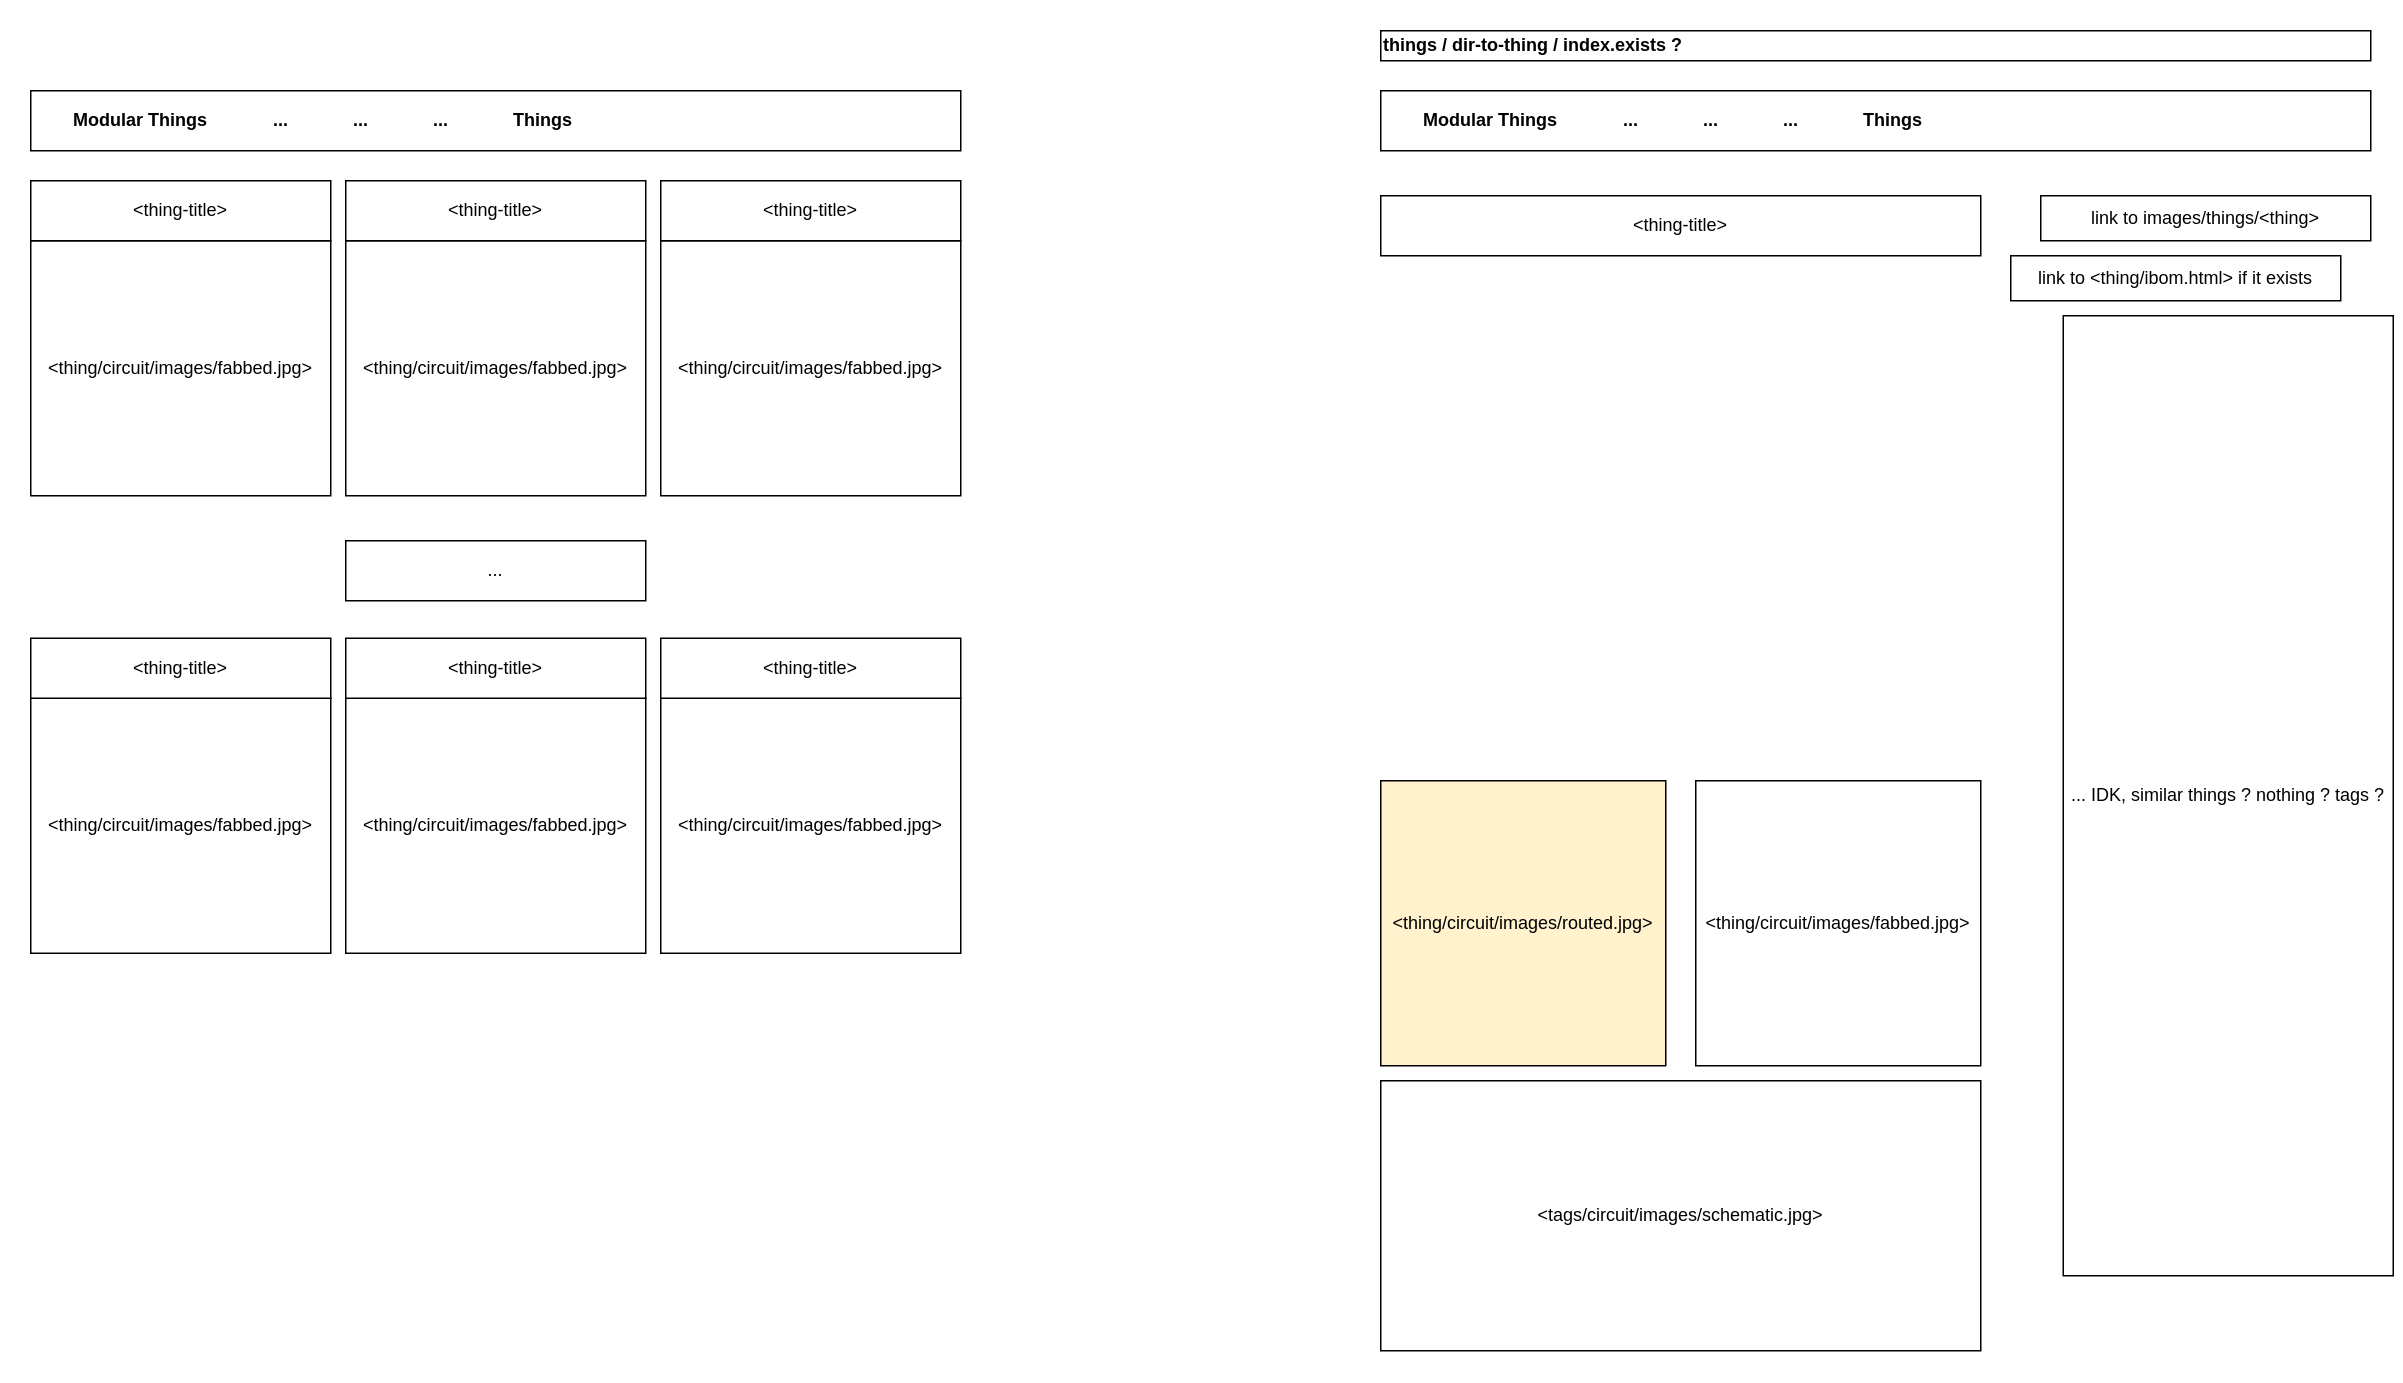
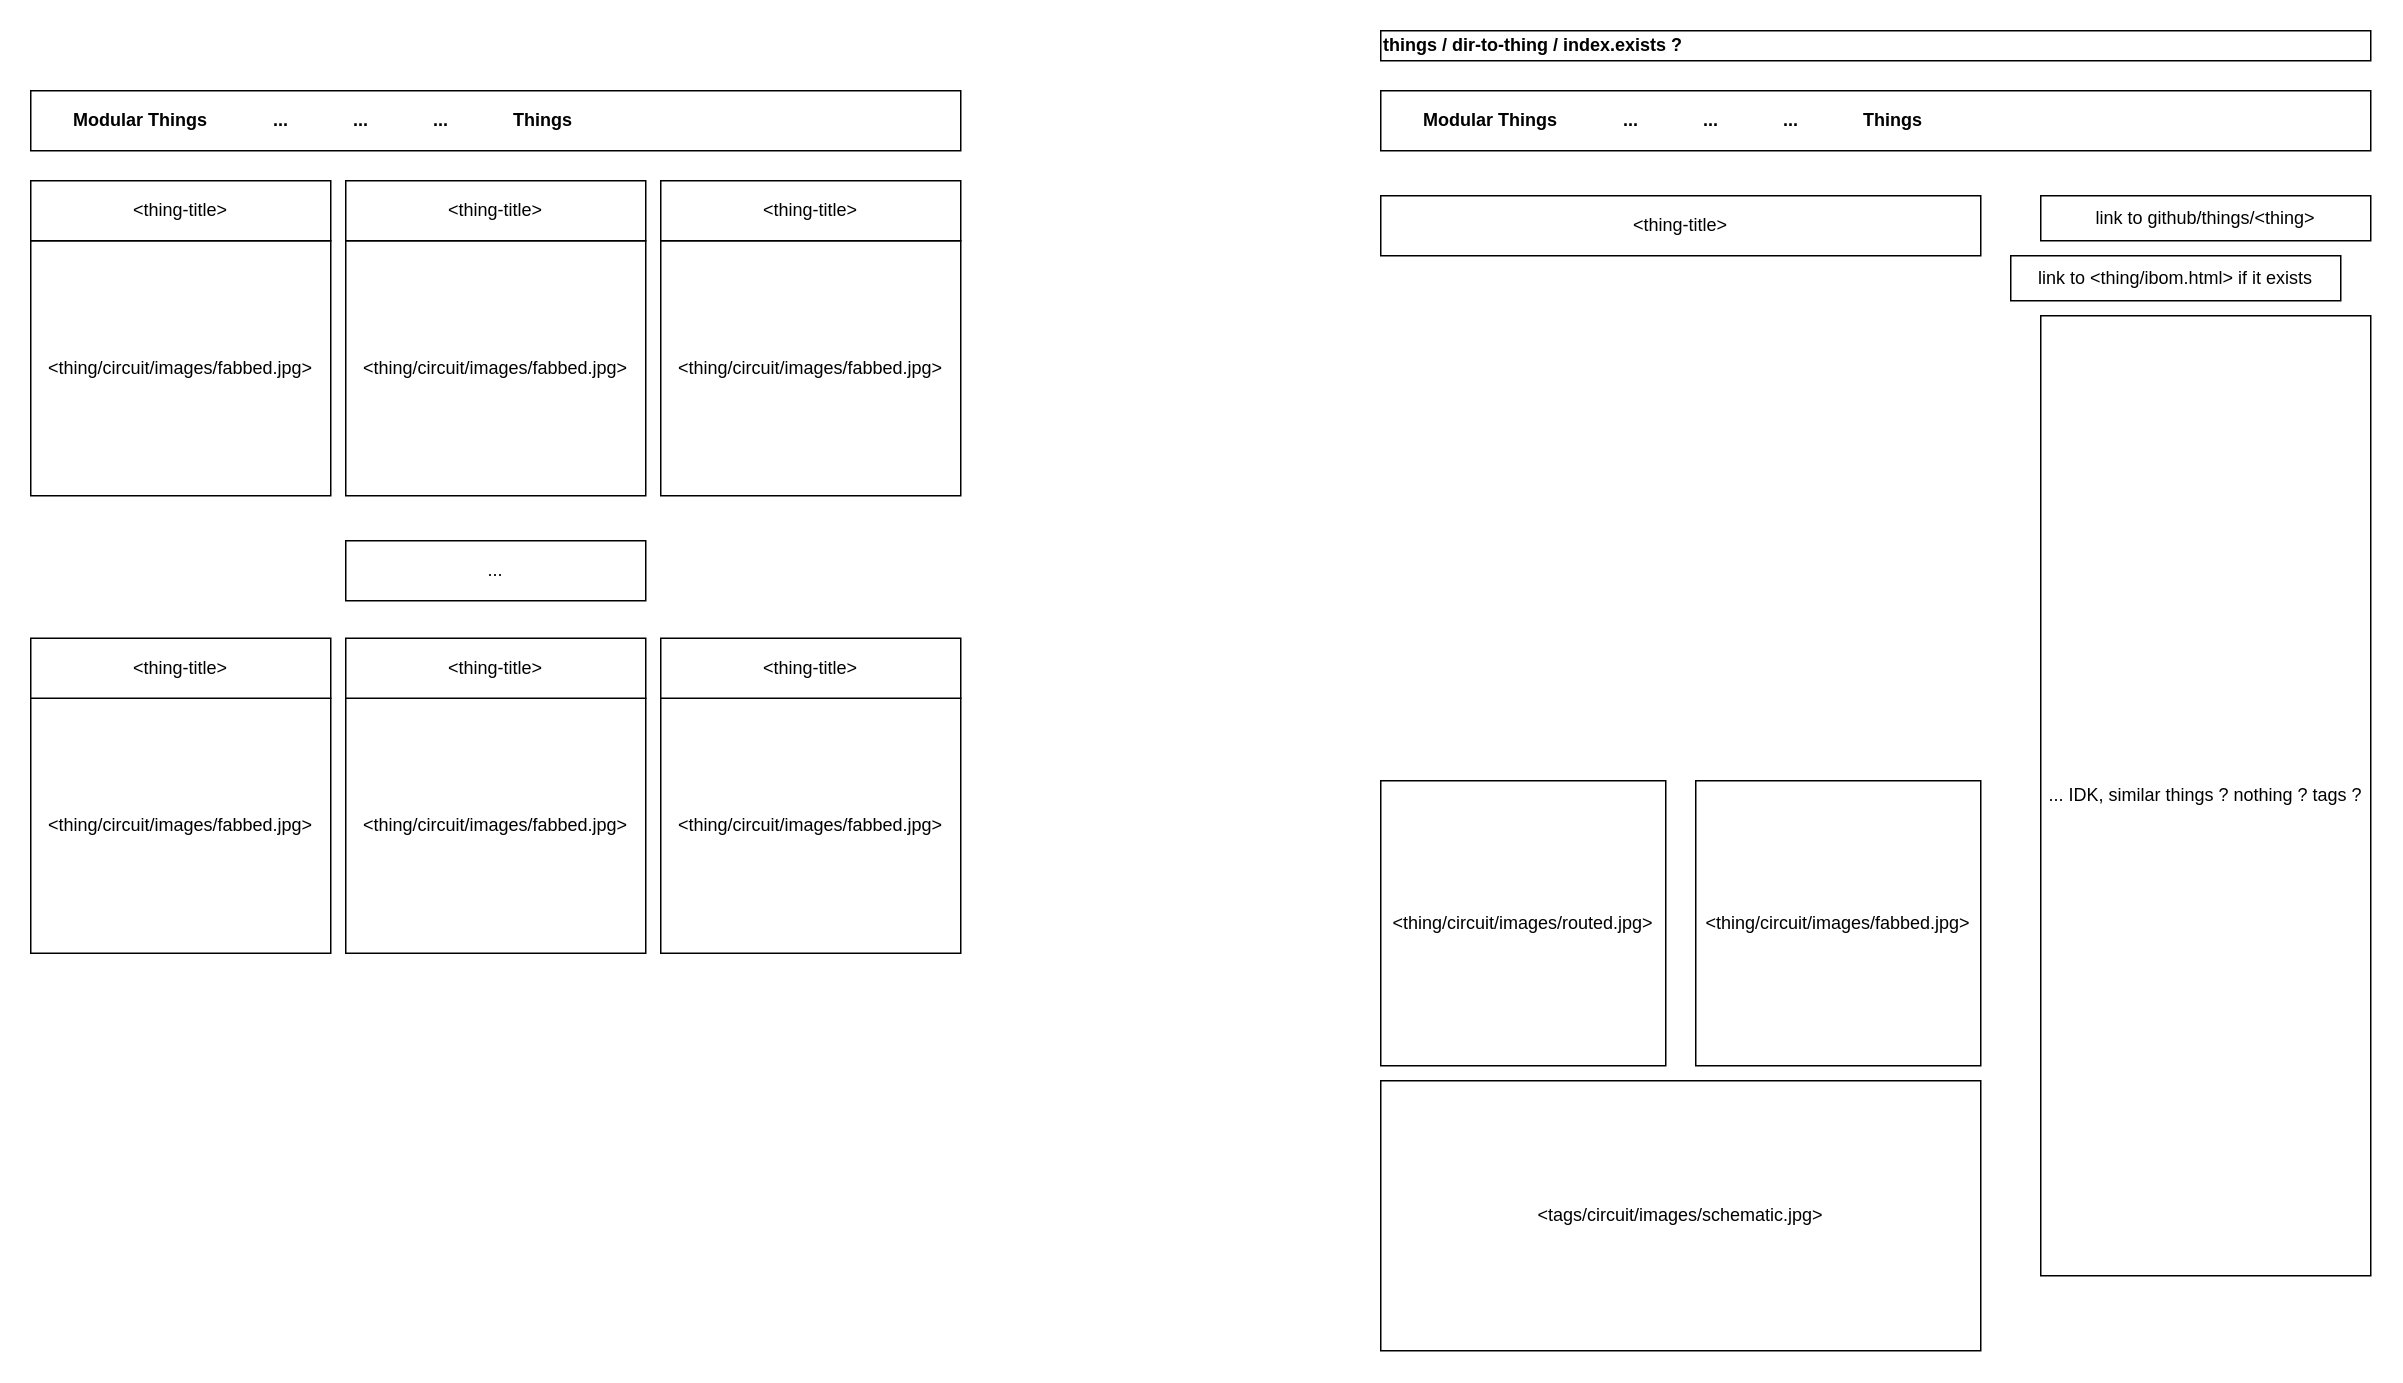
node "link to images/things/<thing>": label "link to images/things/<thing>" -> "link to github/things/<thing>"
node "... IDK, similar things ? nothing ? tags ?": moved (2228, 796) -> (2206, 796)
node "<thing/circuit/images/routed.jpg>": fillcolor #fff2cc -> #ffffff
